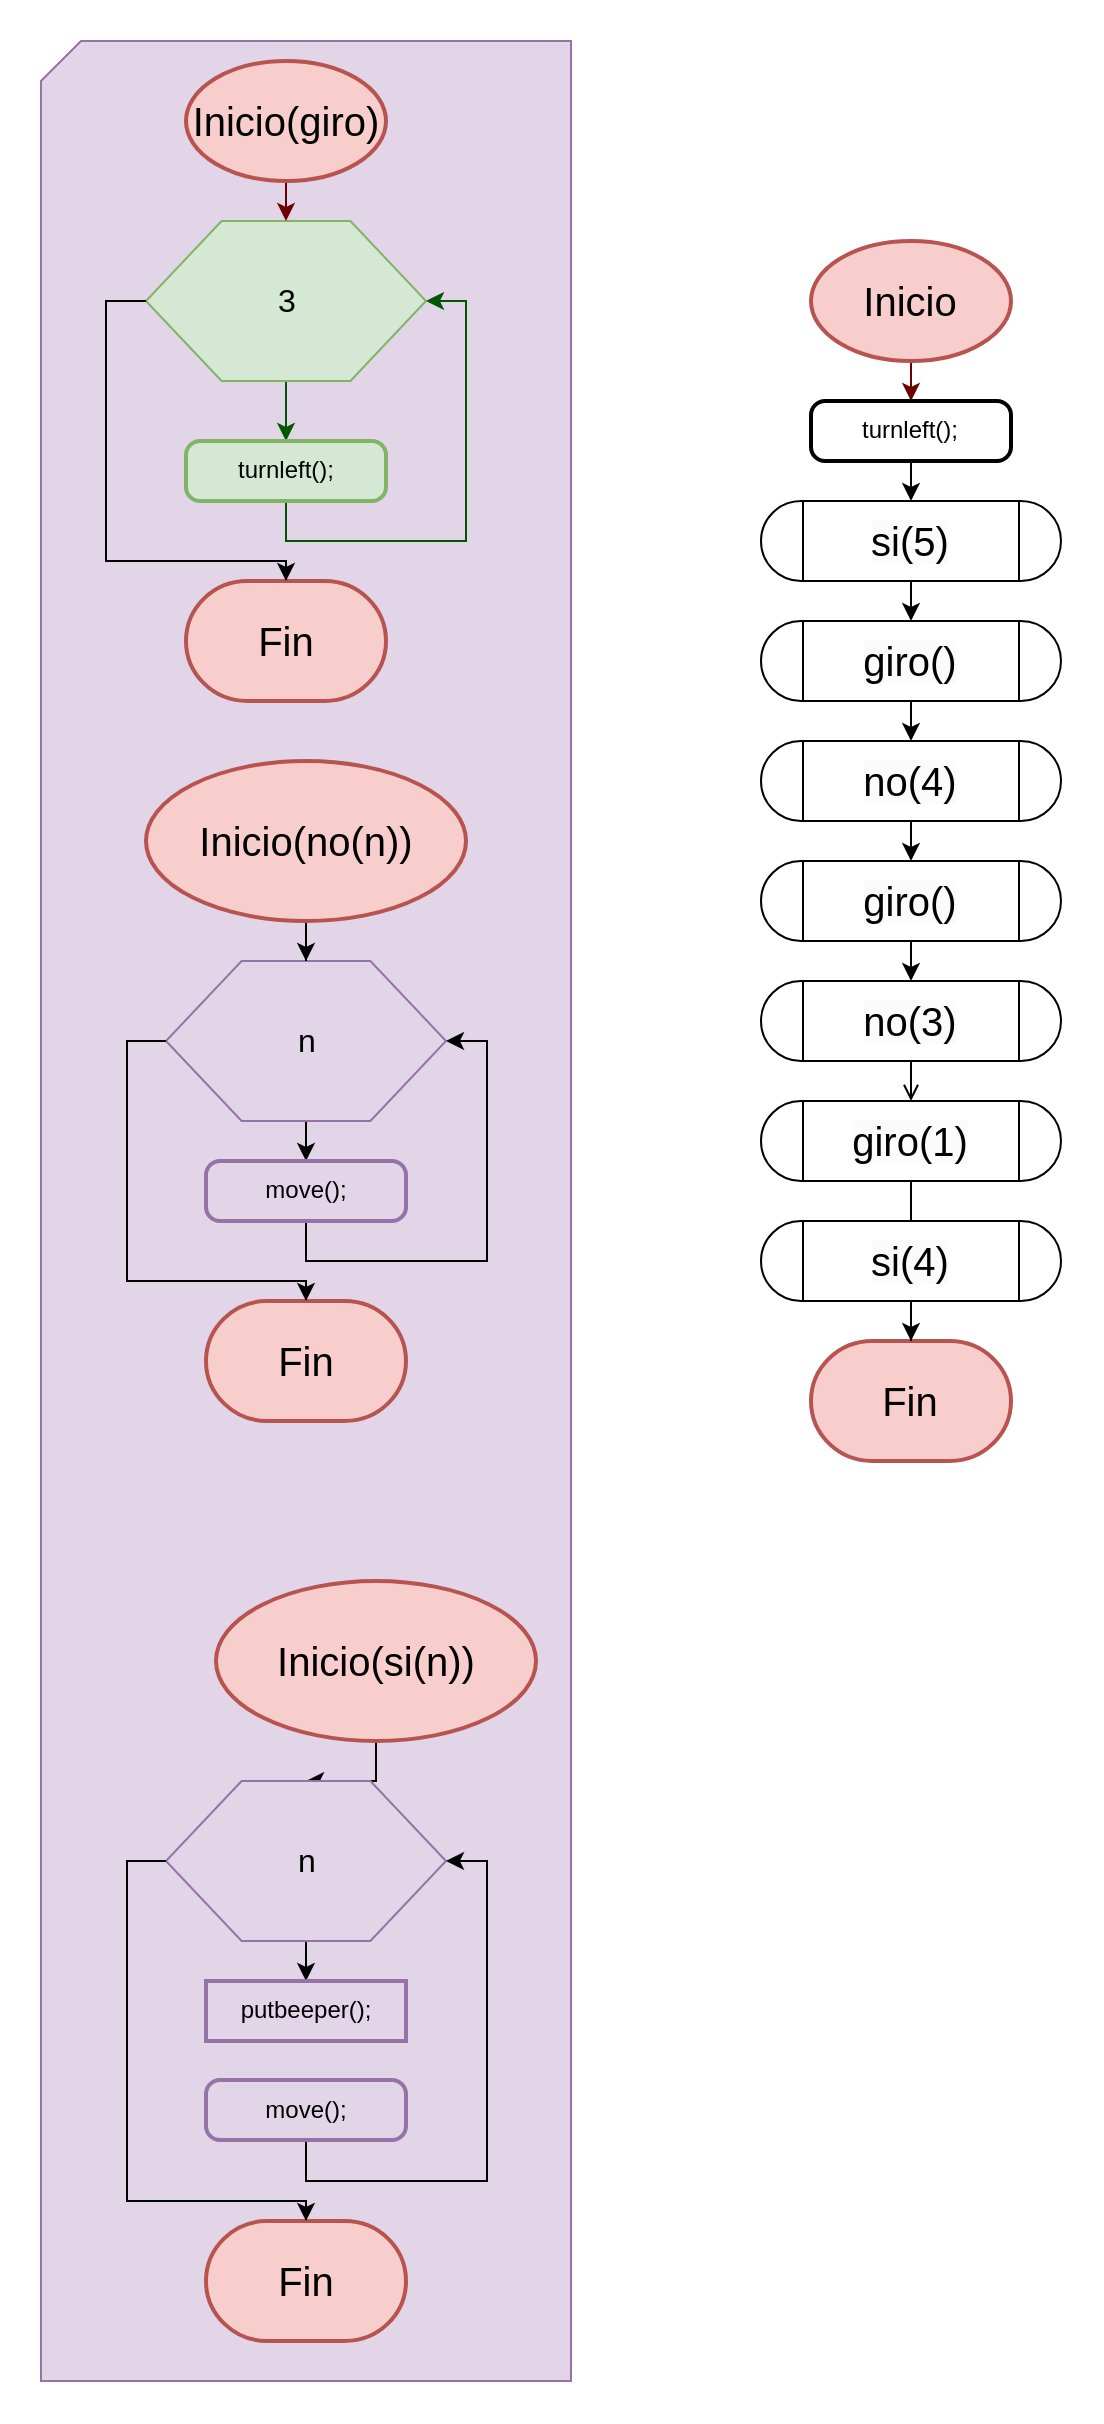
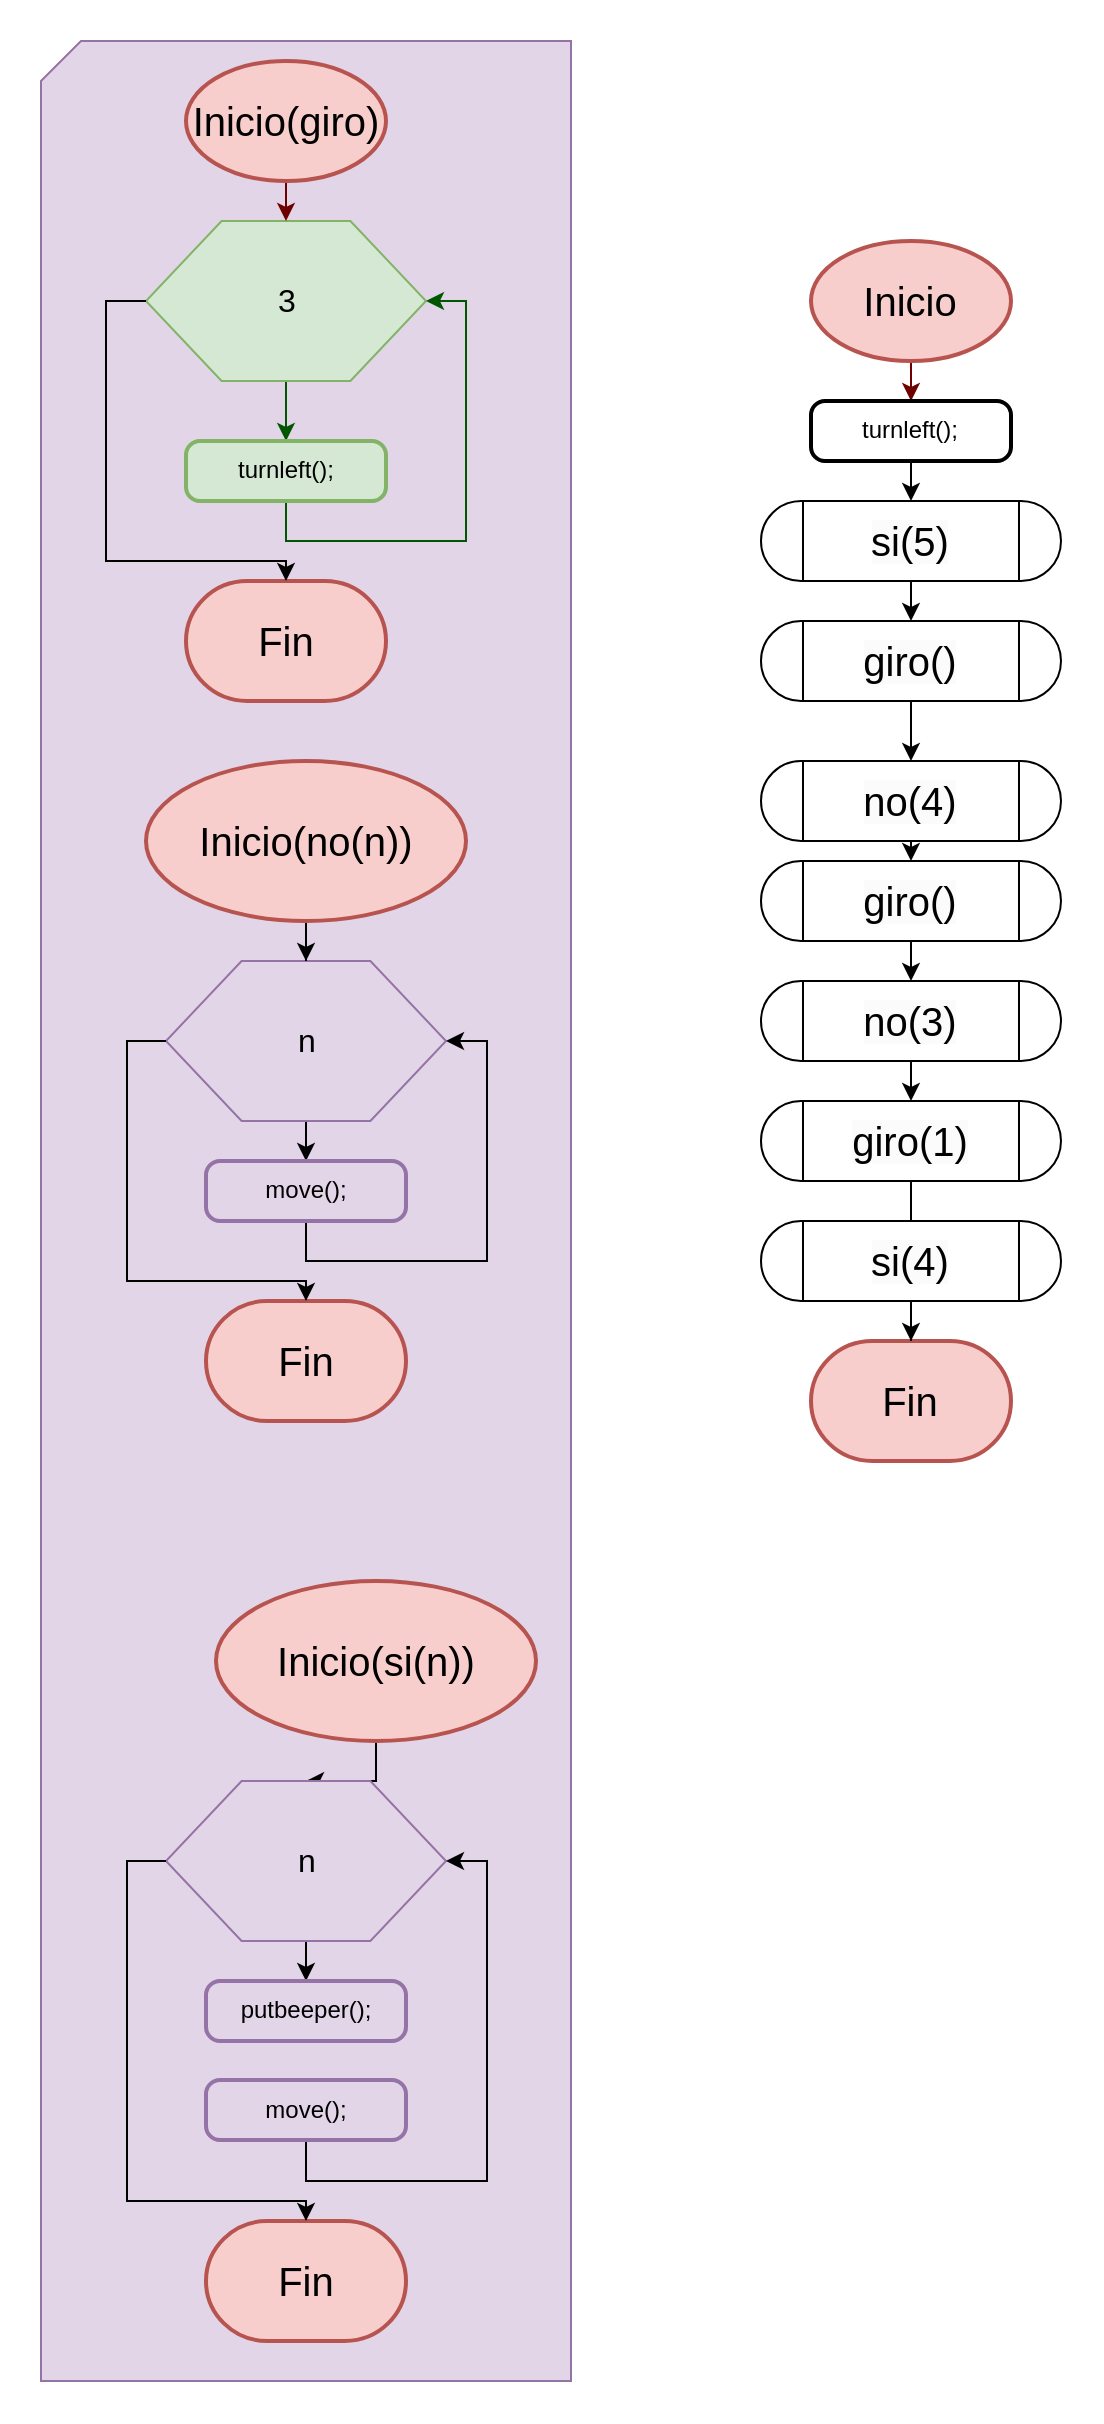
node "no(4)": moved (911, 781) -> (911, 801)
edge "no(3)" -> "giro(1)": arrowhead open -> classic
node "putbeeper();": shape rectangle -> rounded rectangle
